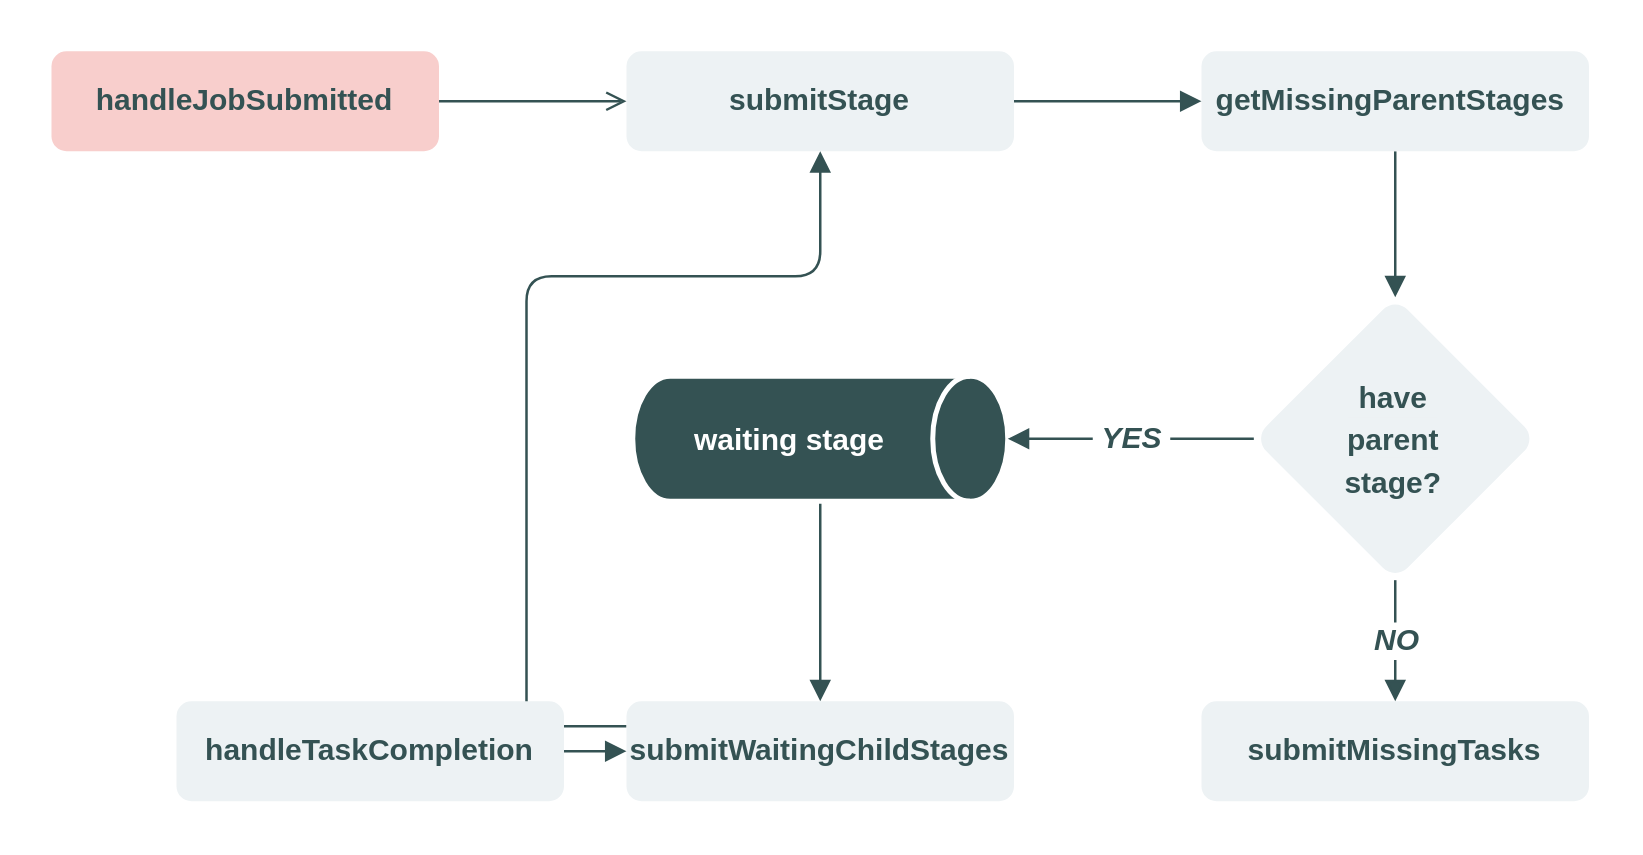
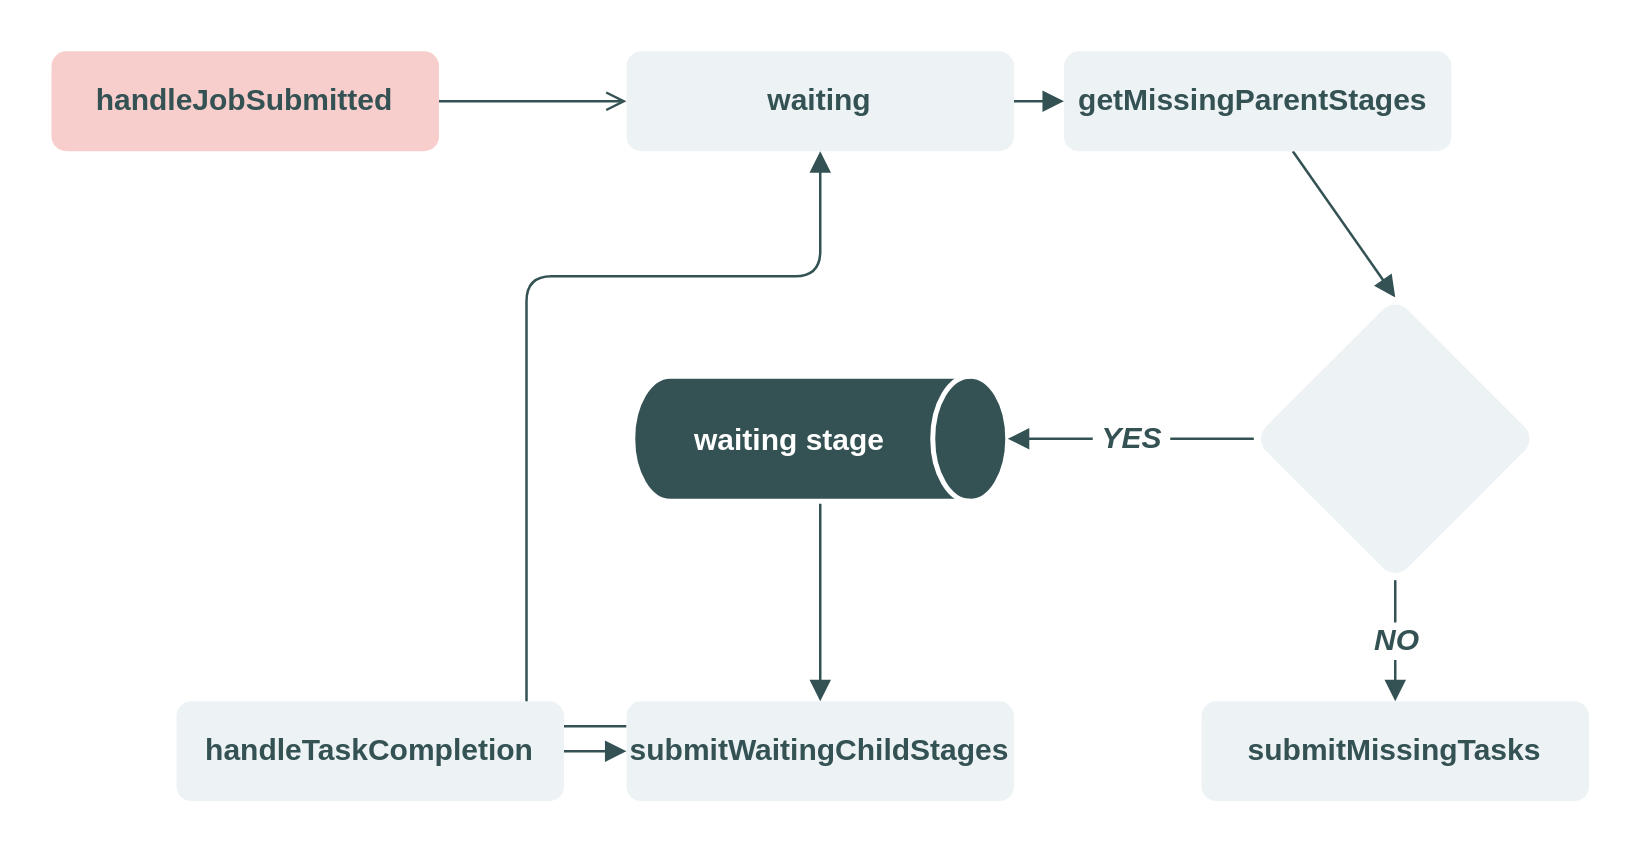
node "submitStage": label "submitStage" -> "waiting"
node "getMissingParentStages": moved (1395, 101) -> (1258, 101)
node "have parent stage?": removed
